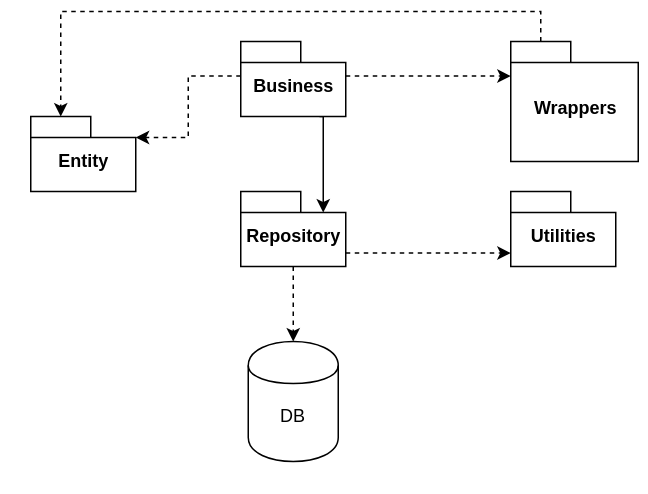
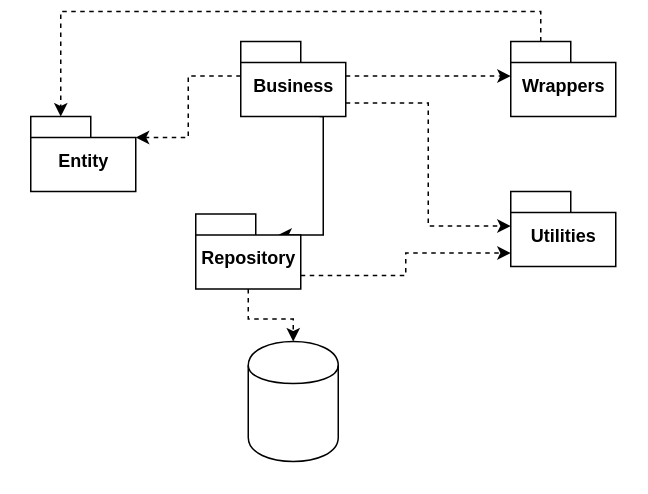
node "Wrappers": size 128x120 -> 105x75
edge "Business" -> "Utilities": added
node "Repository": moved (293, 229) -> (248, 251)
node "DB": removed
